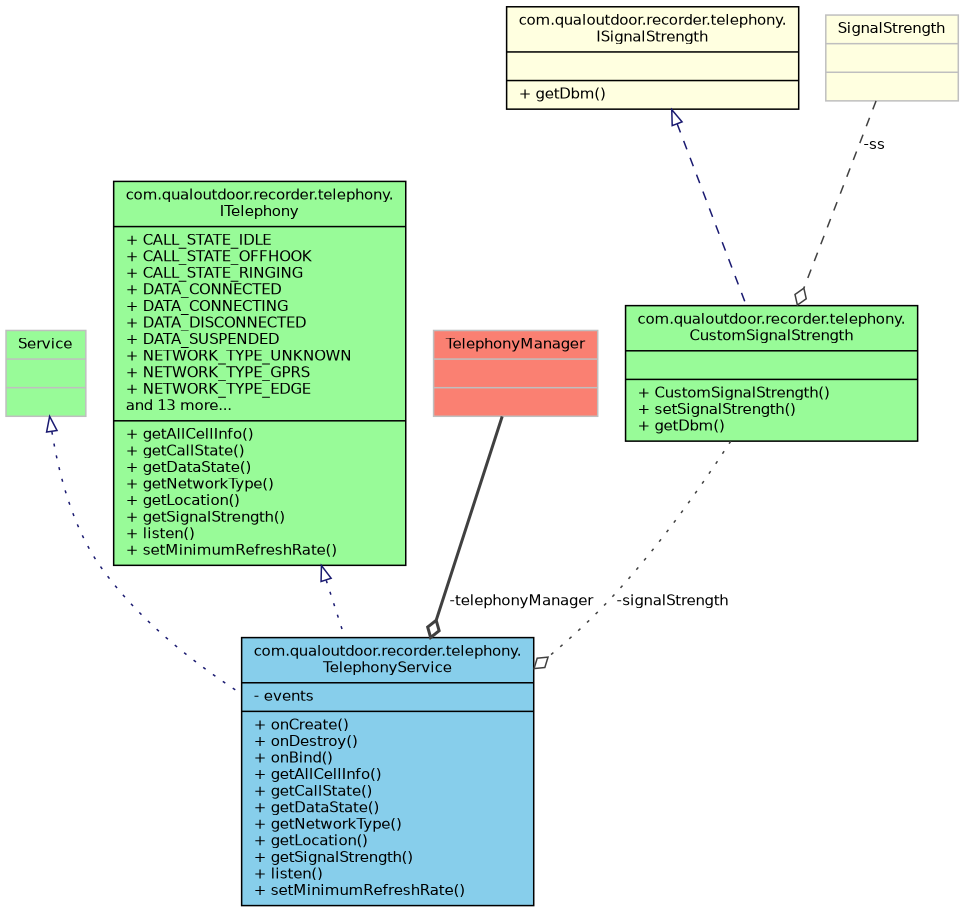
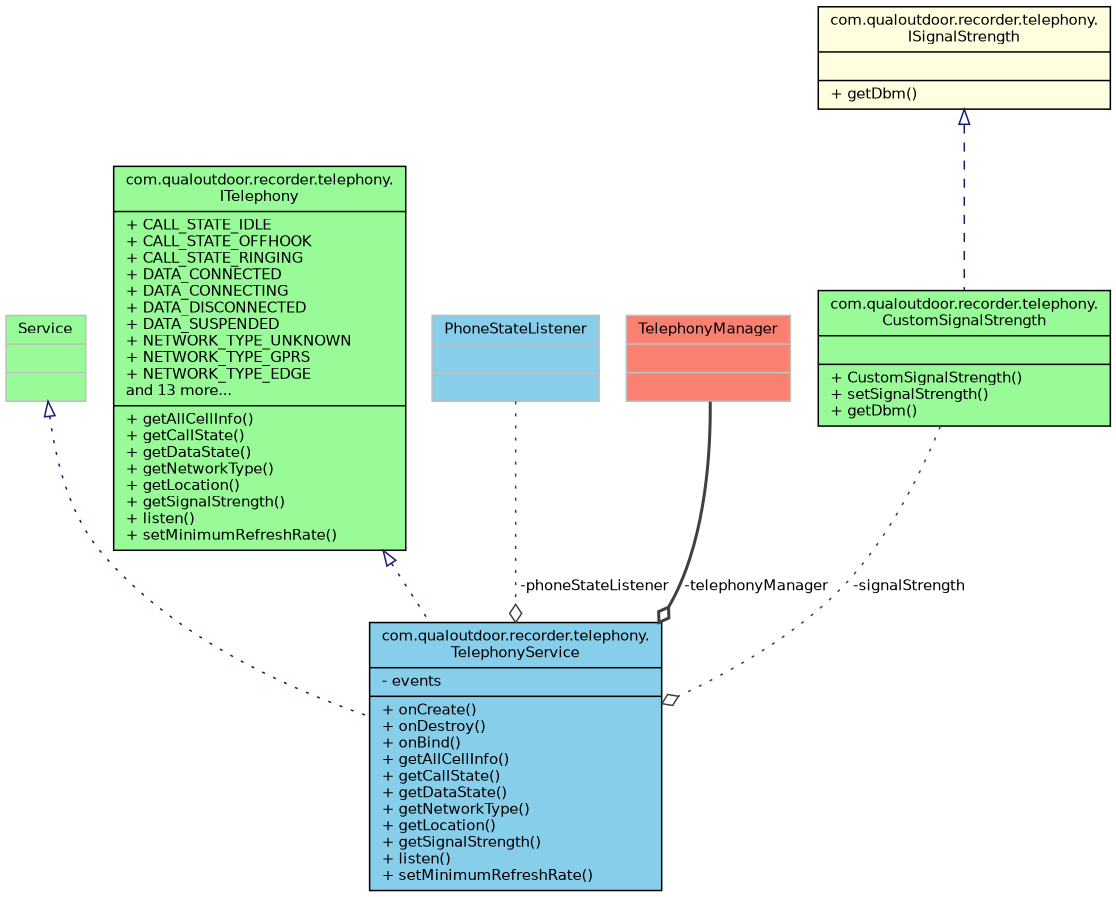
node "SignalStrength": removed
node "PhoneStateListener": added
